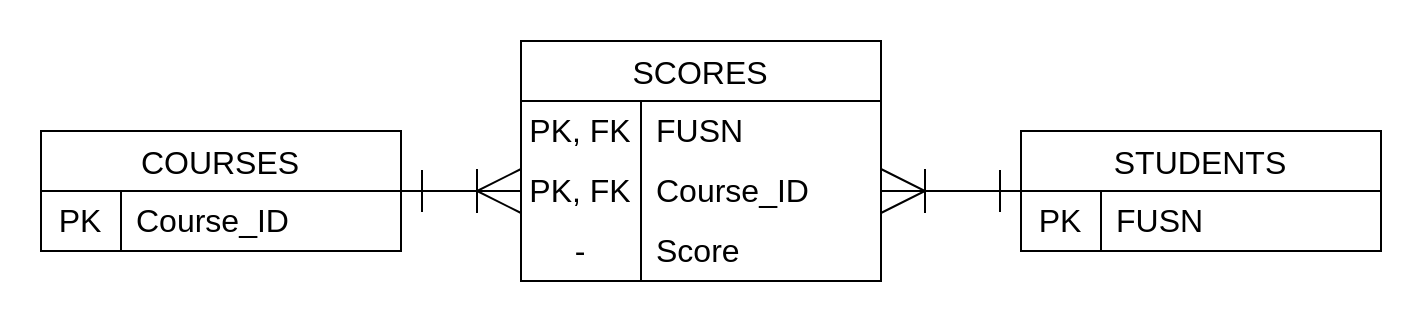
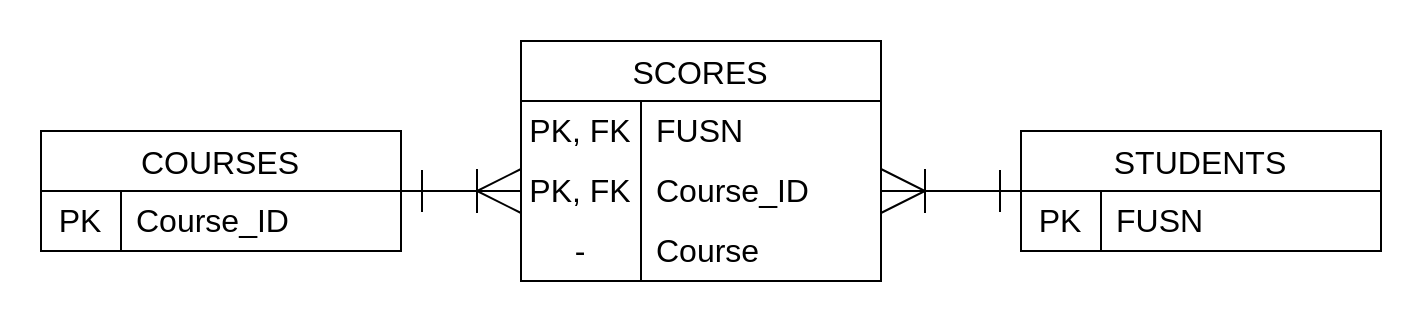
node "Score": label "Score" -> "Course"
